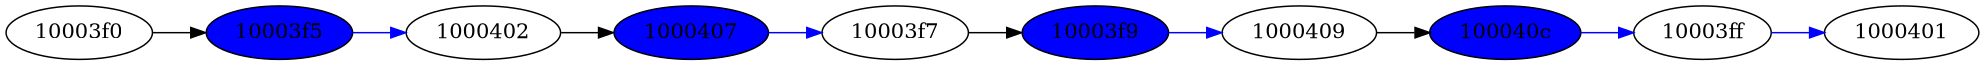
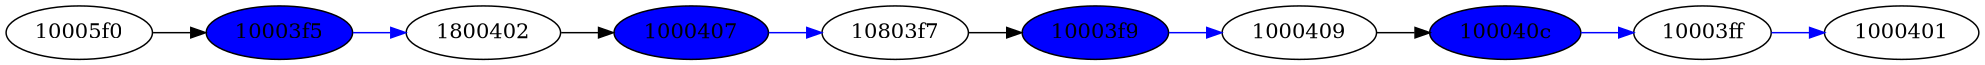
node "10003f0": label "10003f0" -> "10005f0"
node "1000402": label "1000402" -> "1800402"
node "10003f7": label "10003f7" -> "10803f7"
